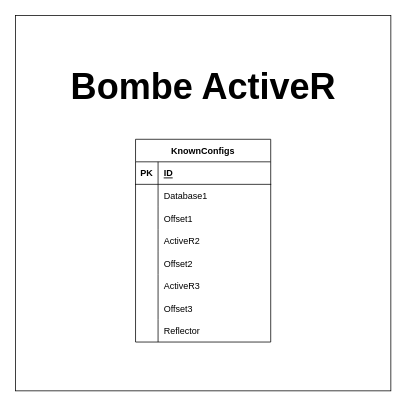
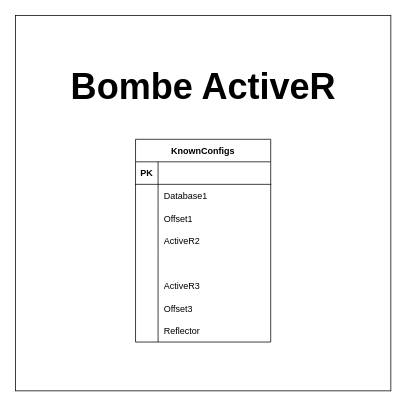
node "ID": removed
node "Offset2": removed
